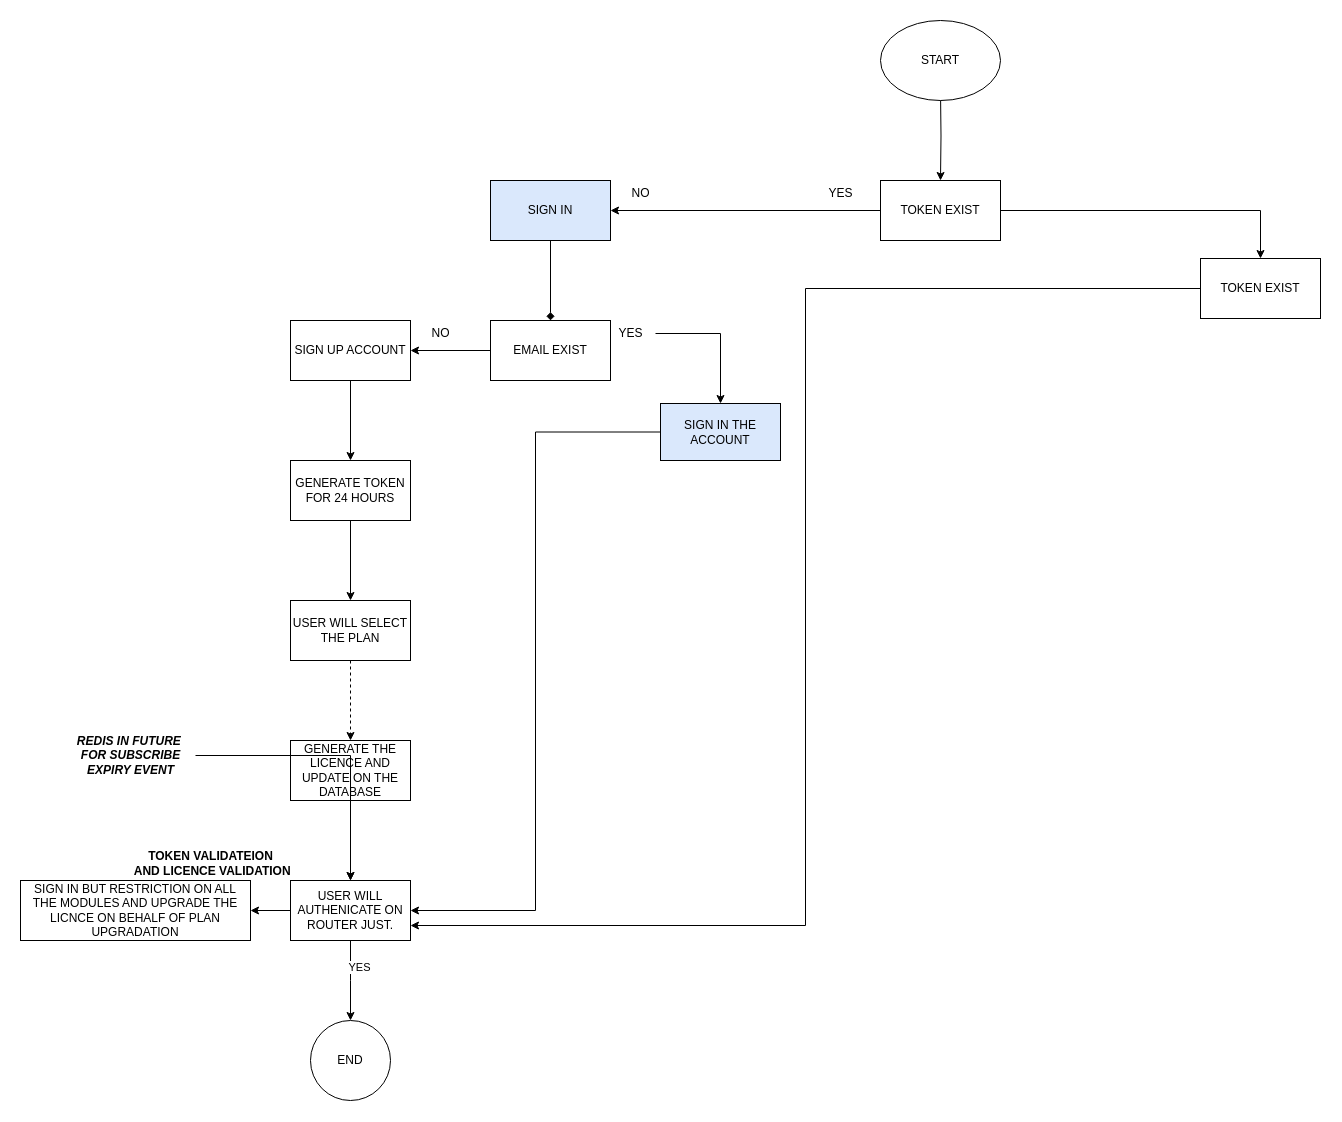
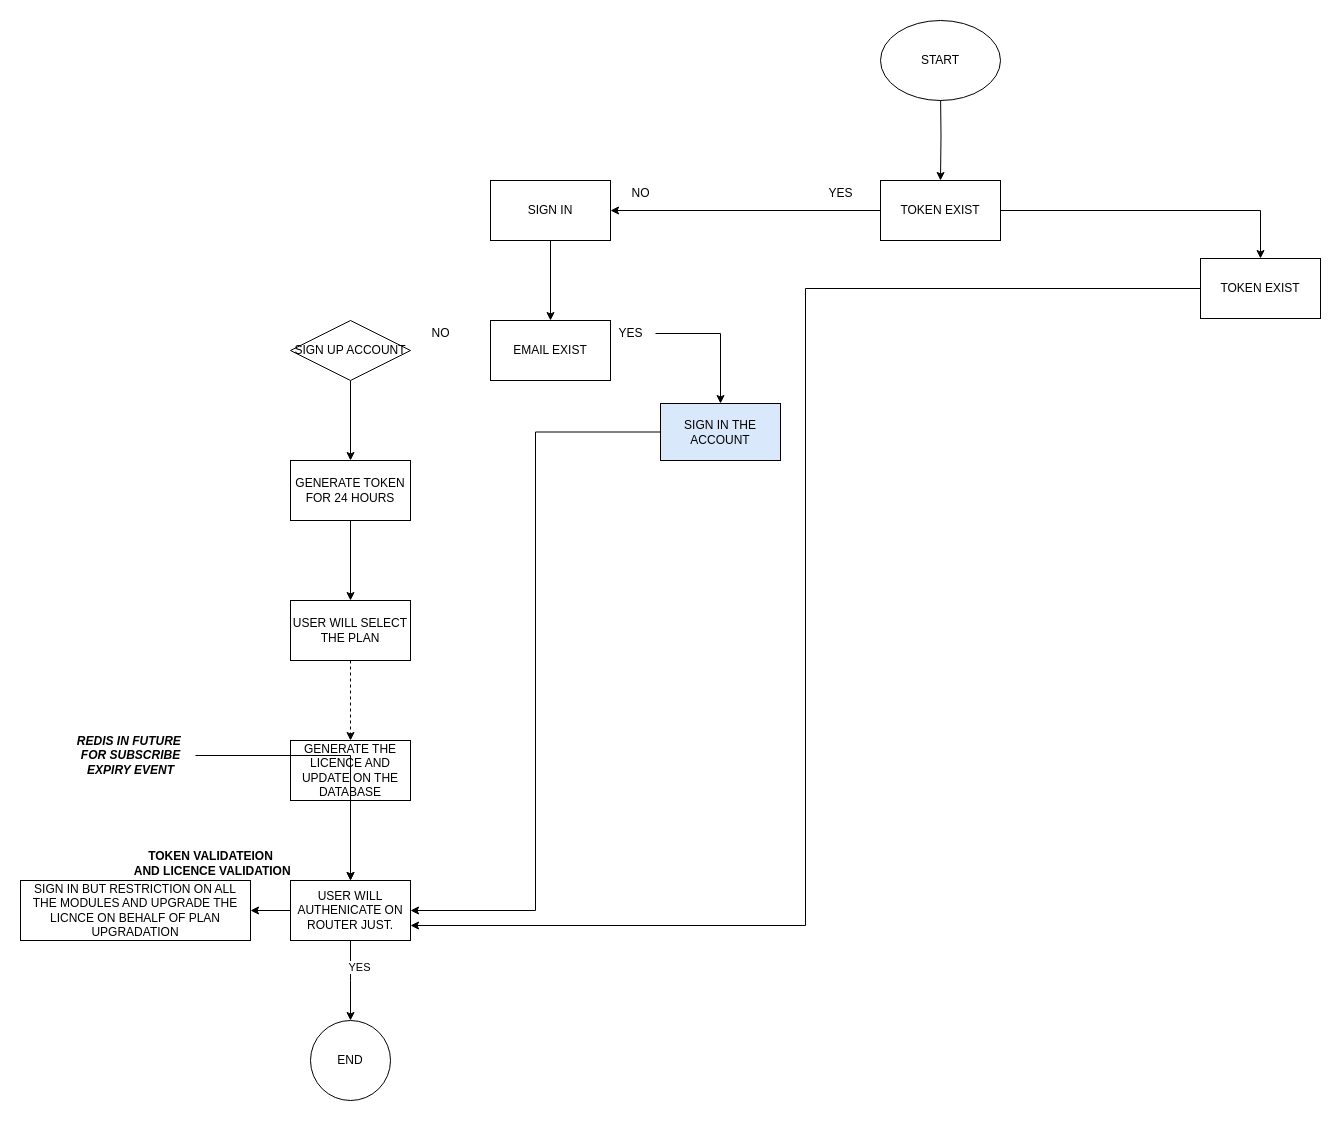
node "SIGN IN": fillcolor #dae8fc -> #ffffff
edge "SIGN IN" -> "EMAIL EXIST": arrowhead diamond -> classic
node "SIGN UP ACCOUNT": shape rectangle -> diamond
edge "EMAIL EXIST" -> "SIGN UP ACCOUNT": removed
